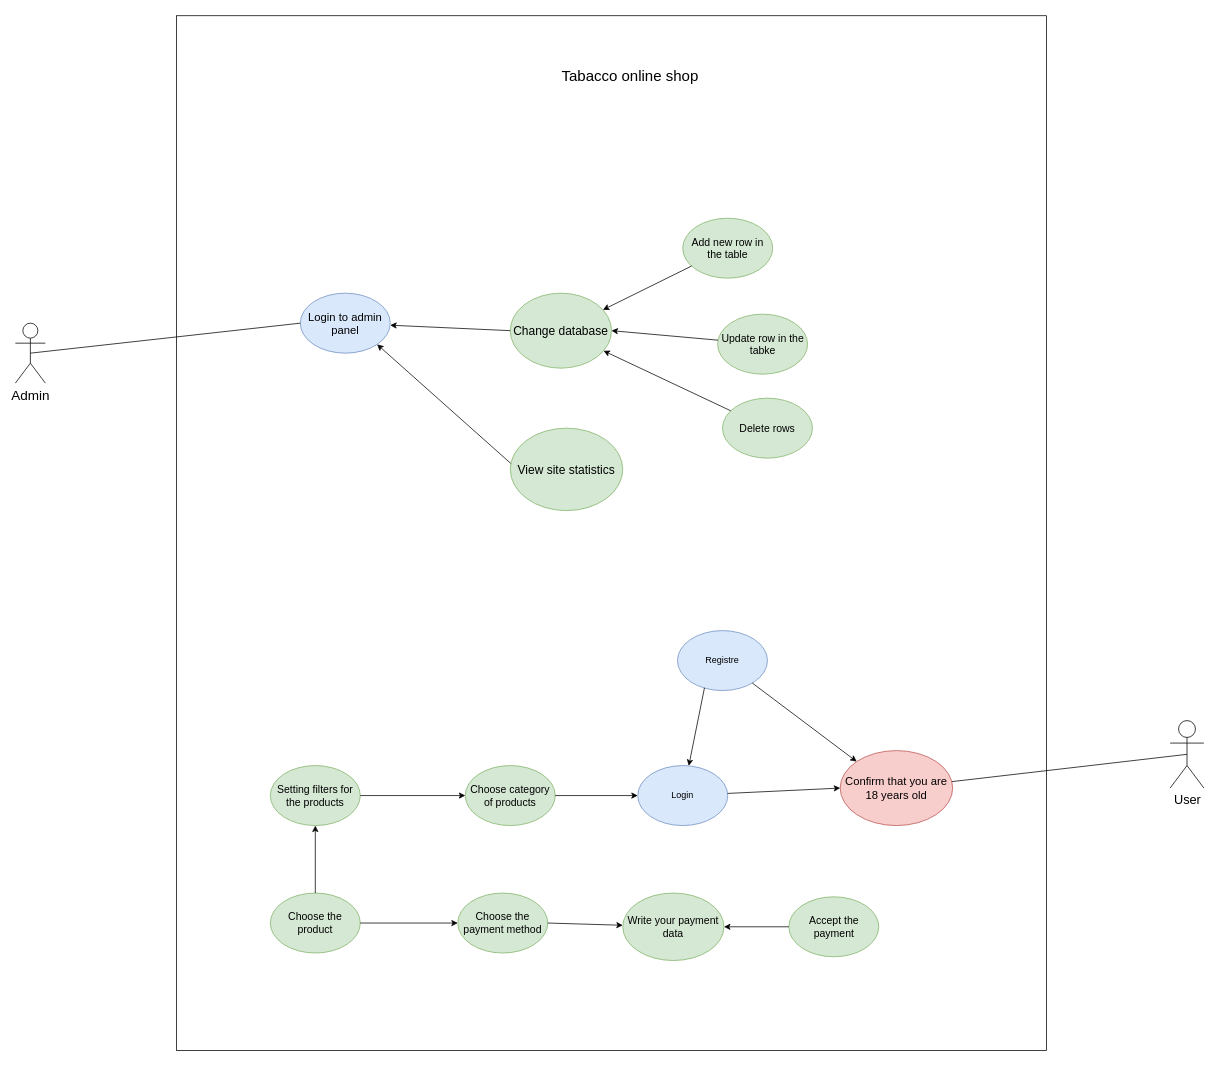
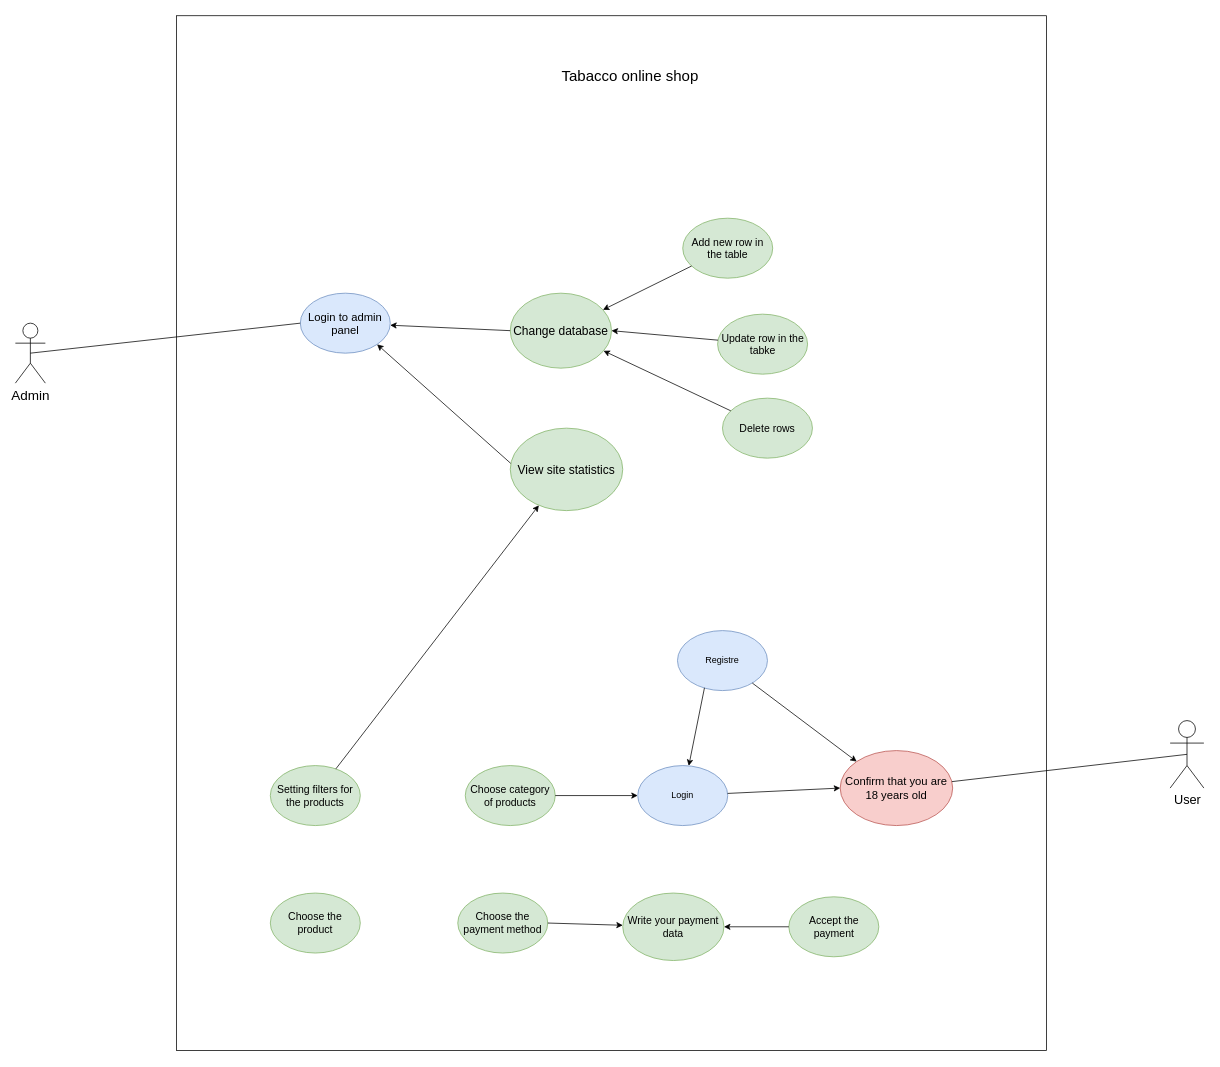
edge "Setting filters for the products" -> "Choose category of products": now "Setting filters for the products" -> "View site statistics"
edge "Choose the product" -> "Setting filters for the products": removed
edge "Choose the product" -> "Choose the payment method": removed
